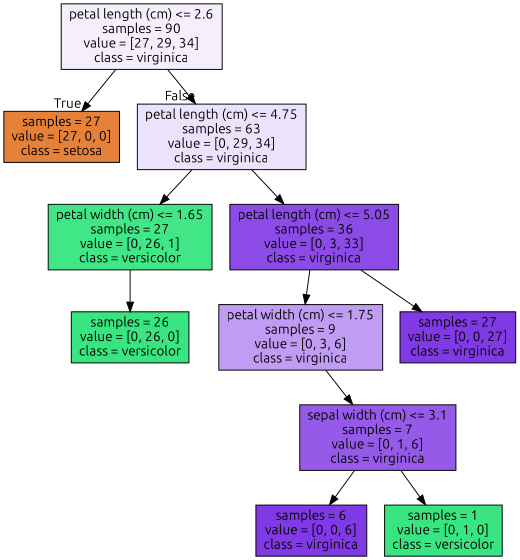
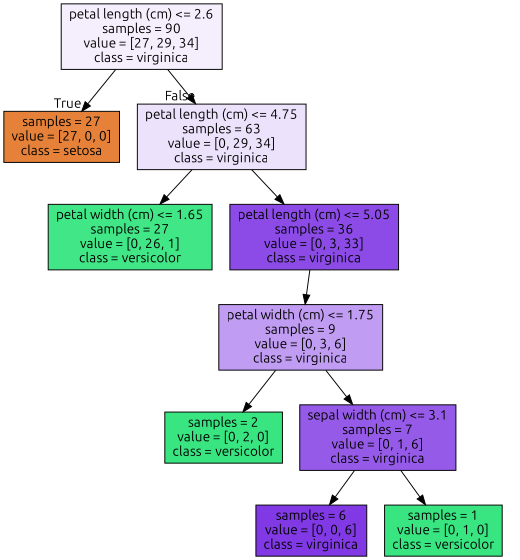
node "samples = 26 value = [0, 26, 0] class = versicolor": removed
node "samples = 27 value = [0, 0, 27] class = virginica": removed
node "samples = 2 value = [0, 2, 0] class = versicolor": added
